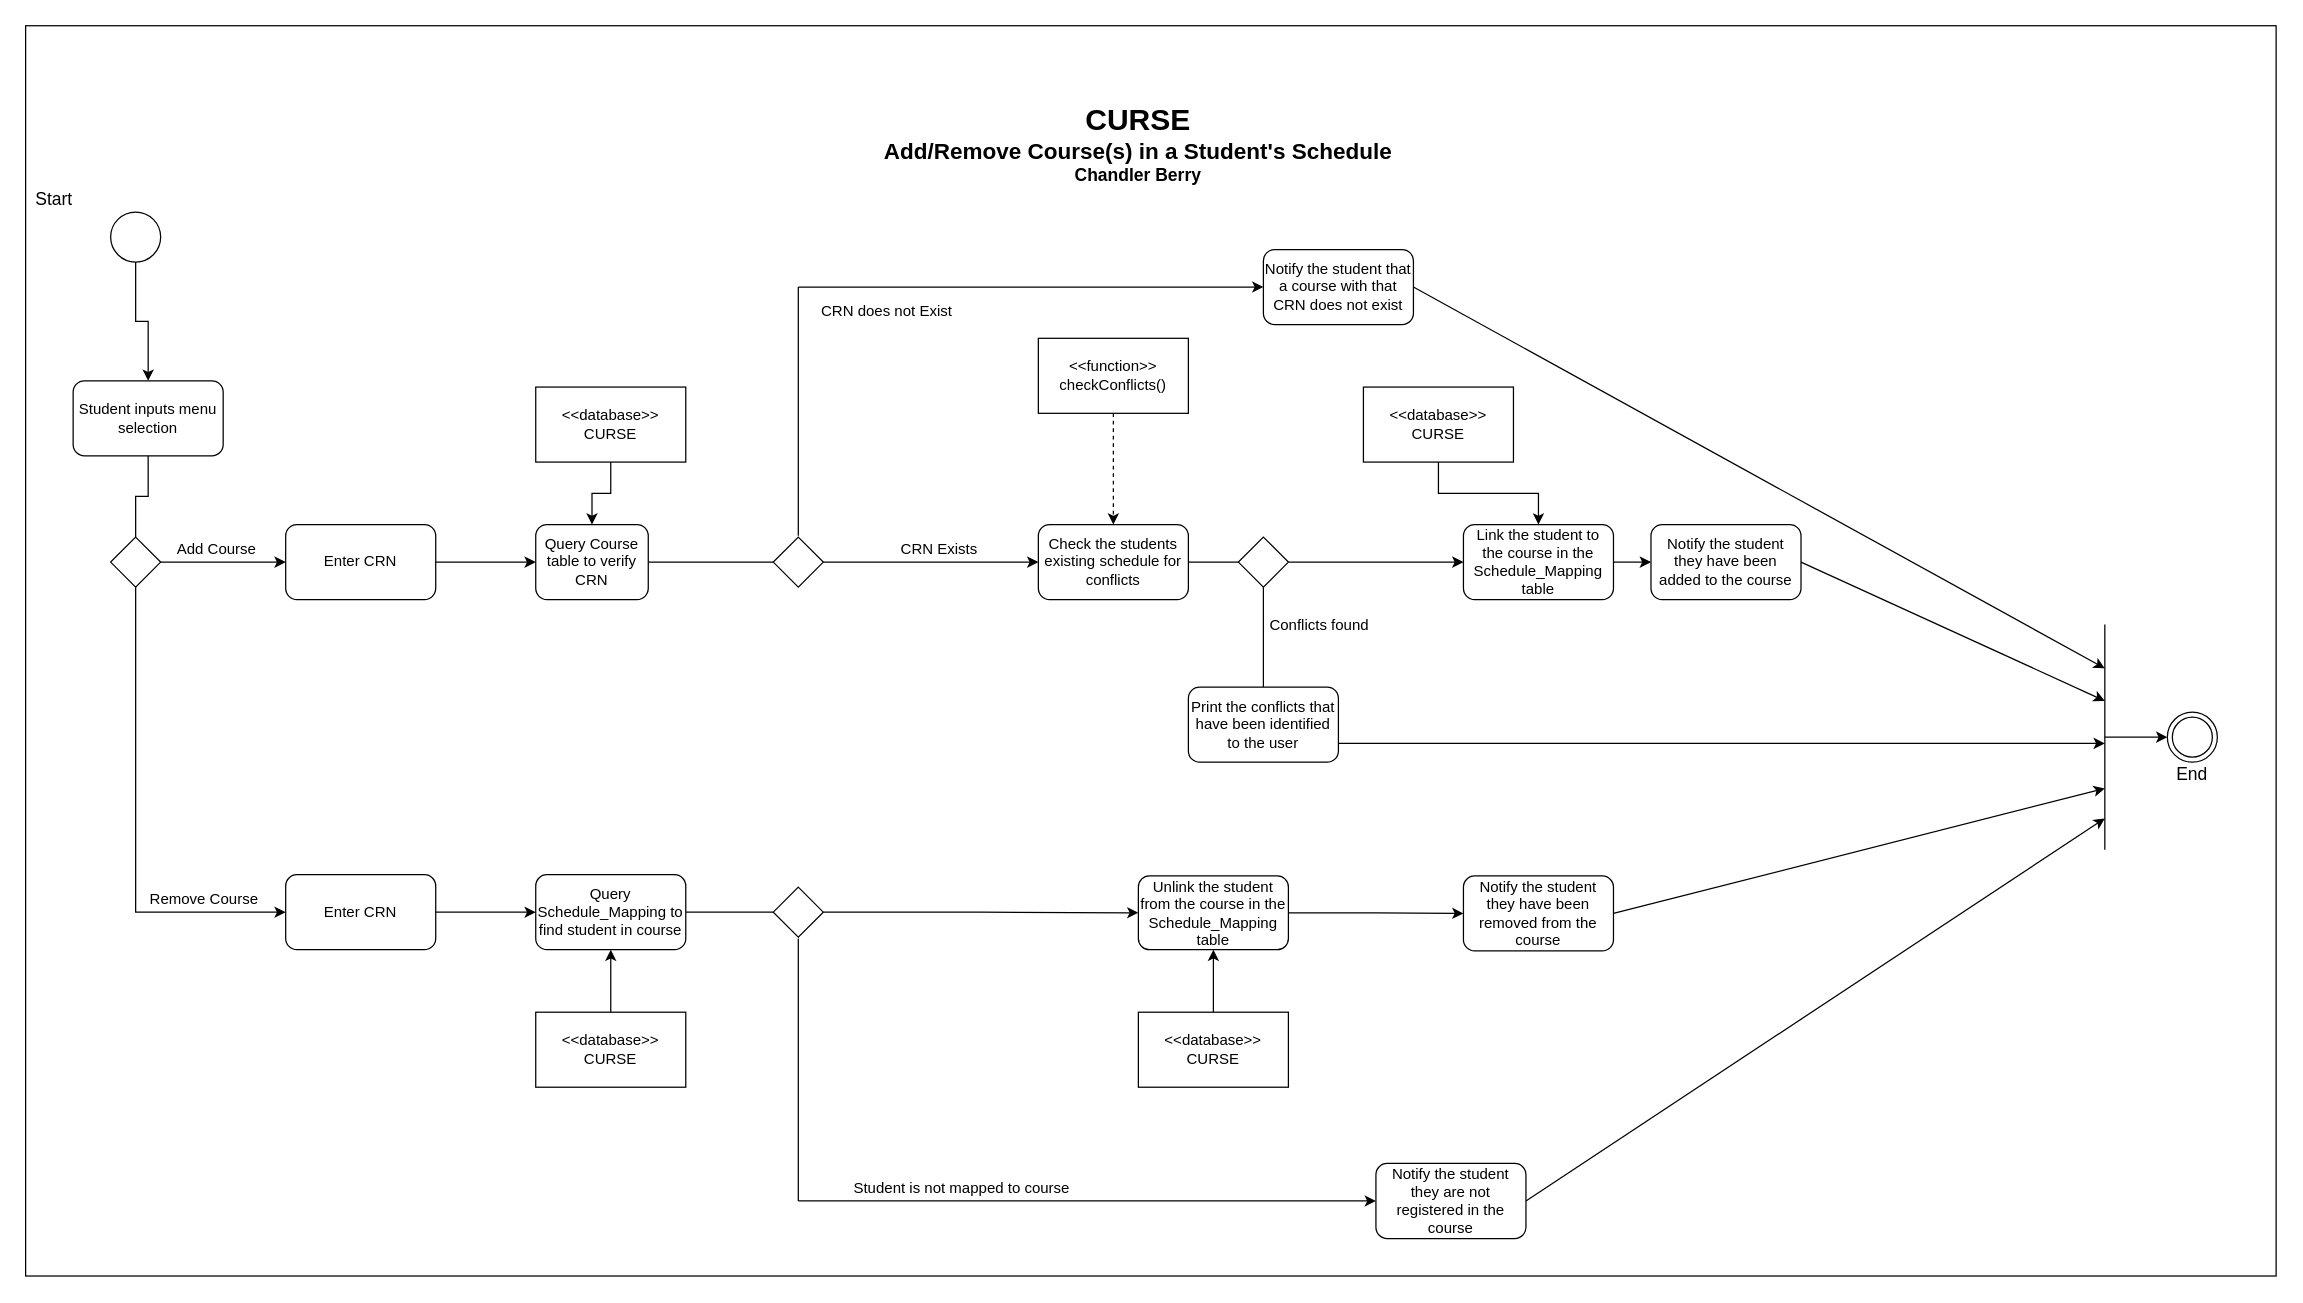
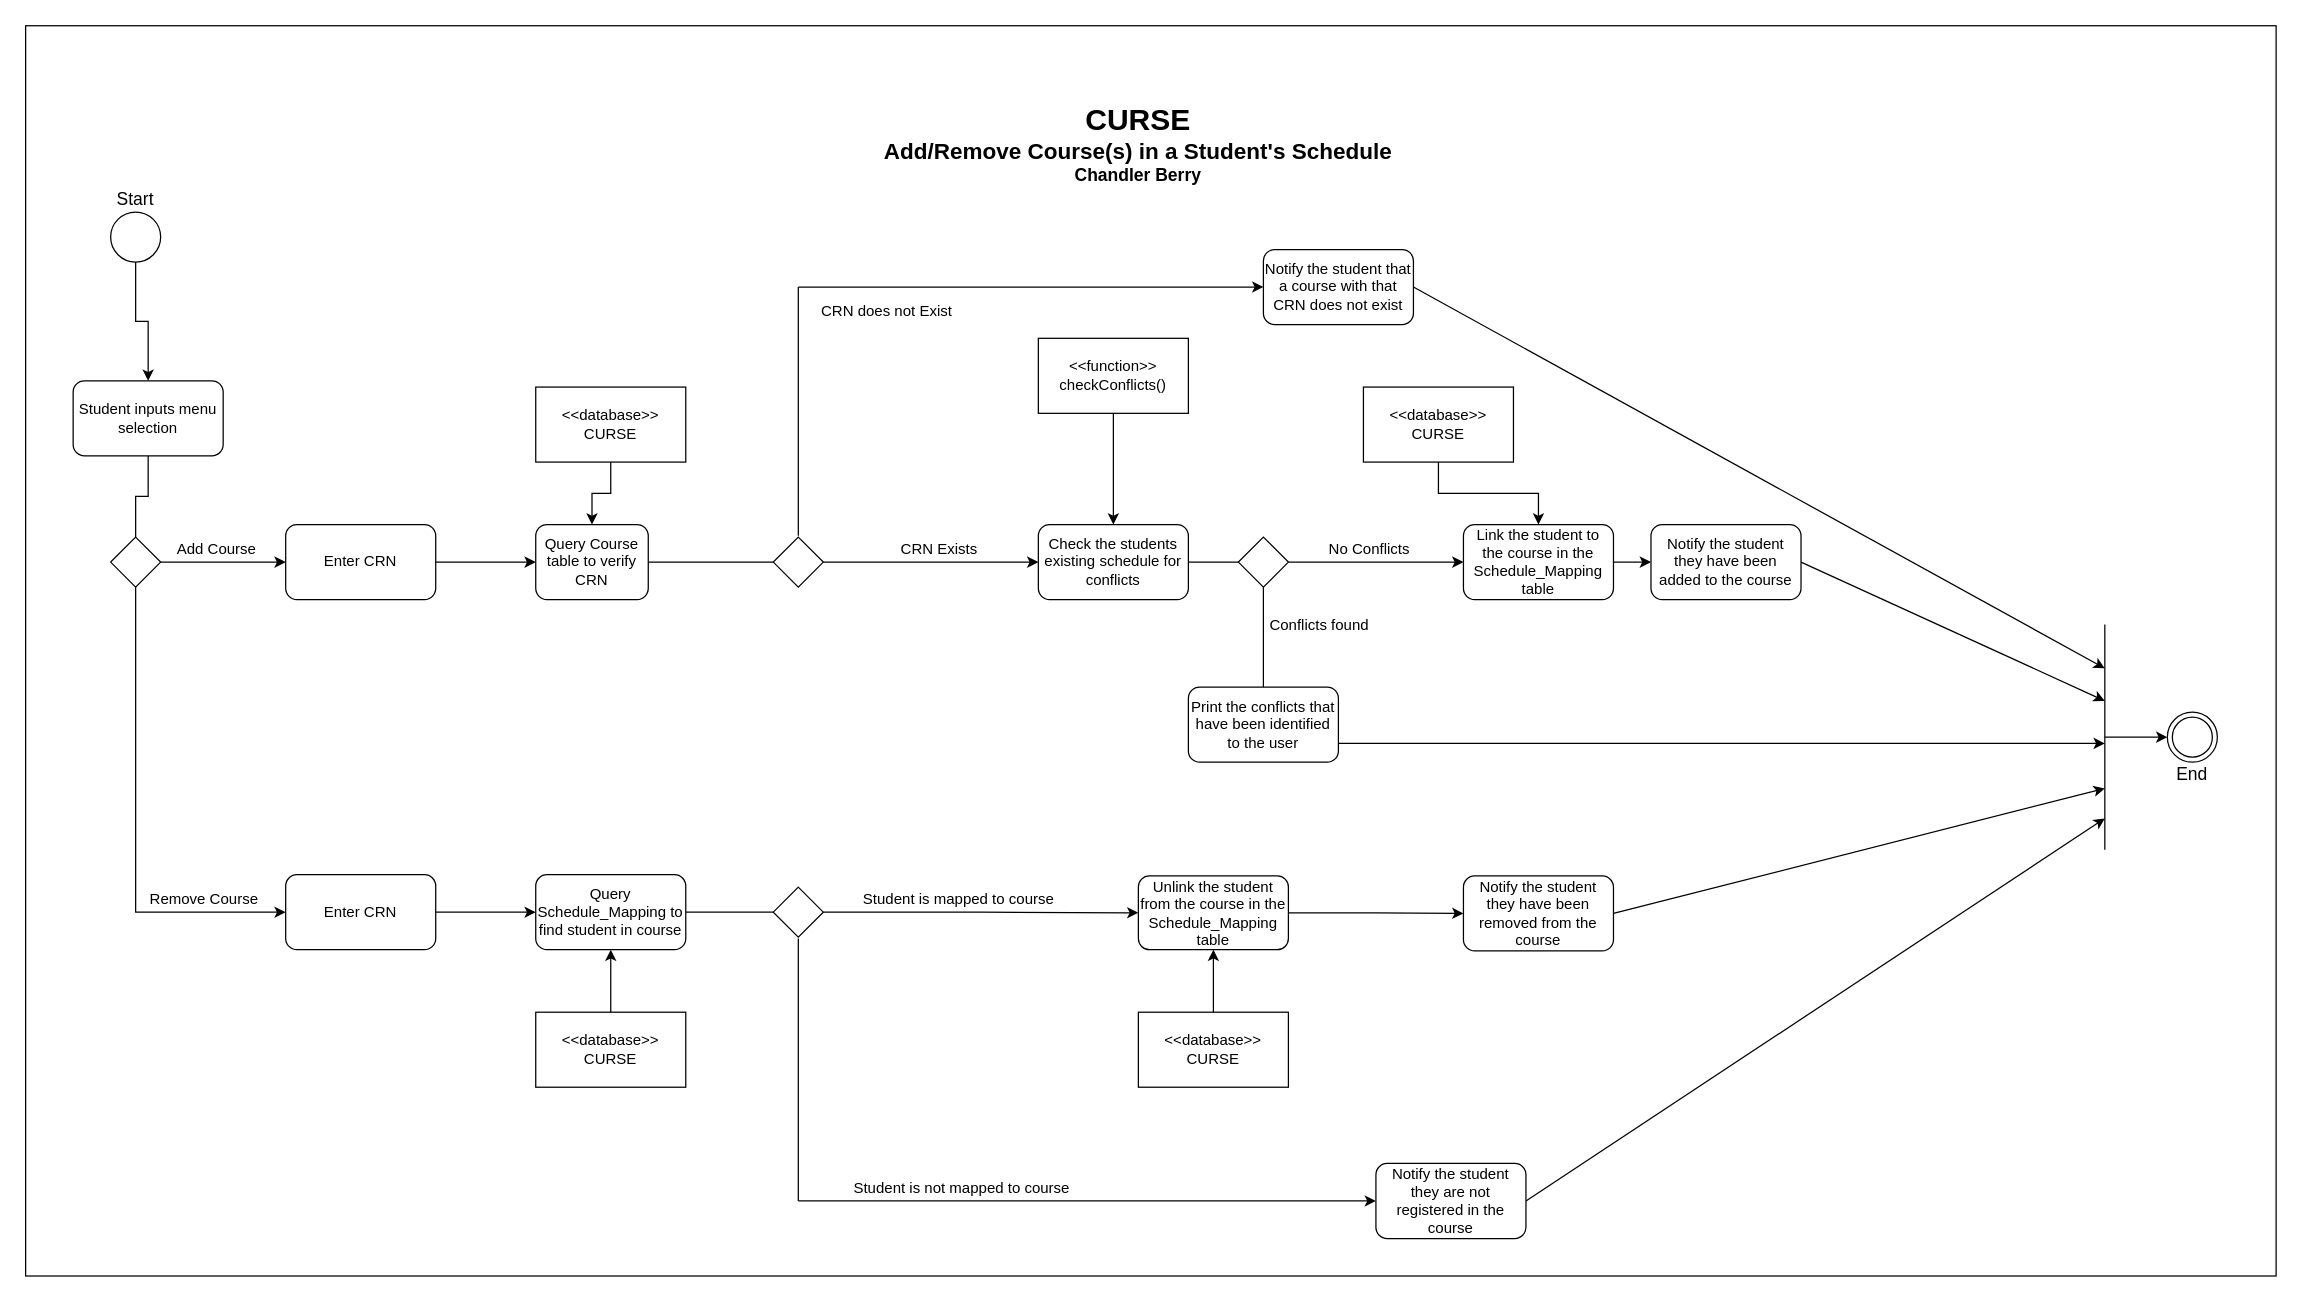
node "Start": moved (54, 199) -> (136, 199)
edge "<<function>> checkConflicts()" -> "Check the students existing schedule for conflicts": style dashed -> solid
node "No Conflicts": added
node "Student is mapped to course": added
